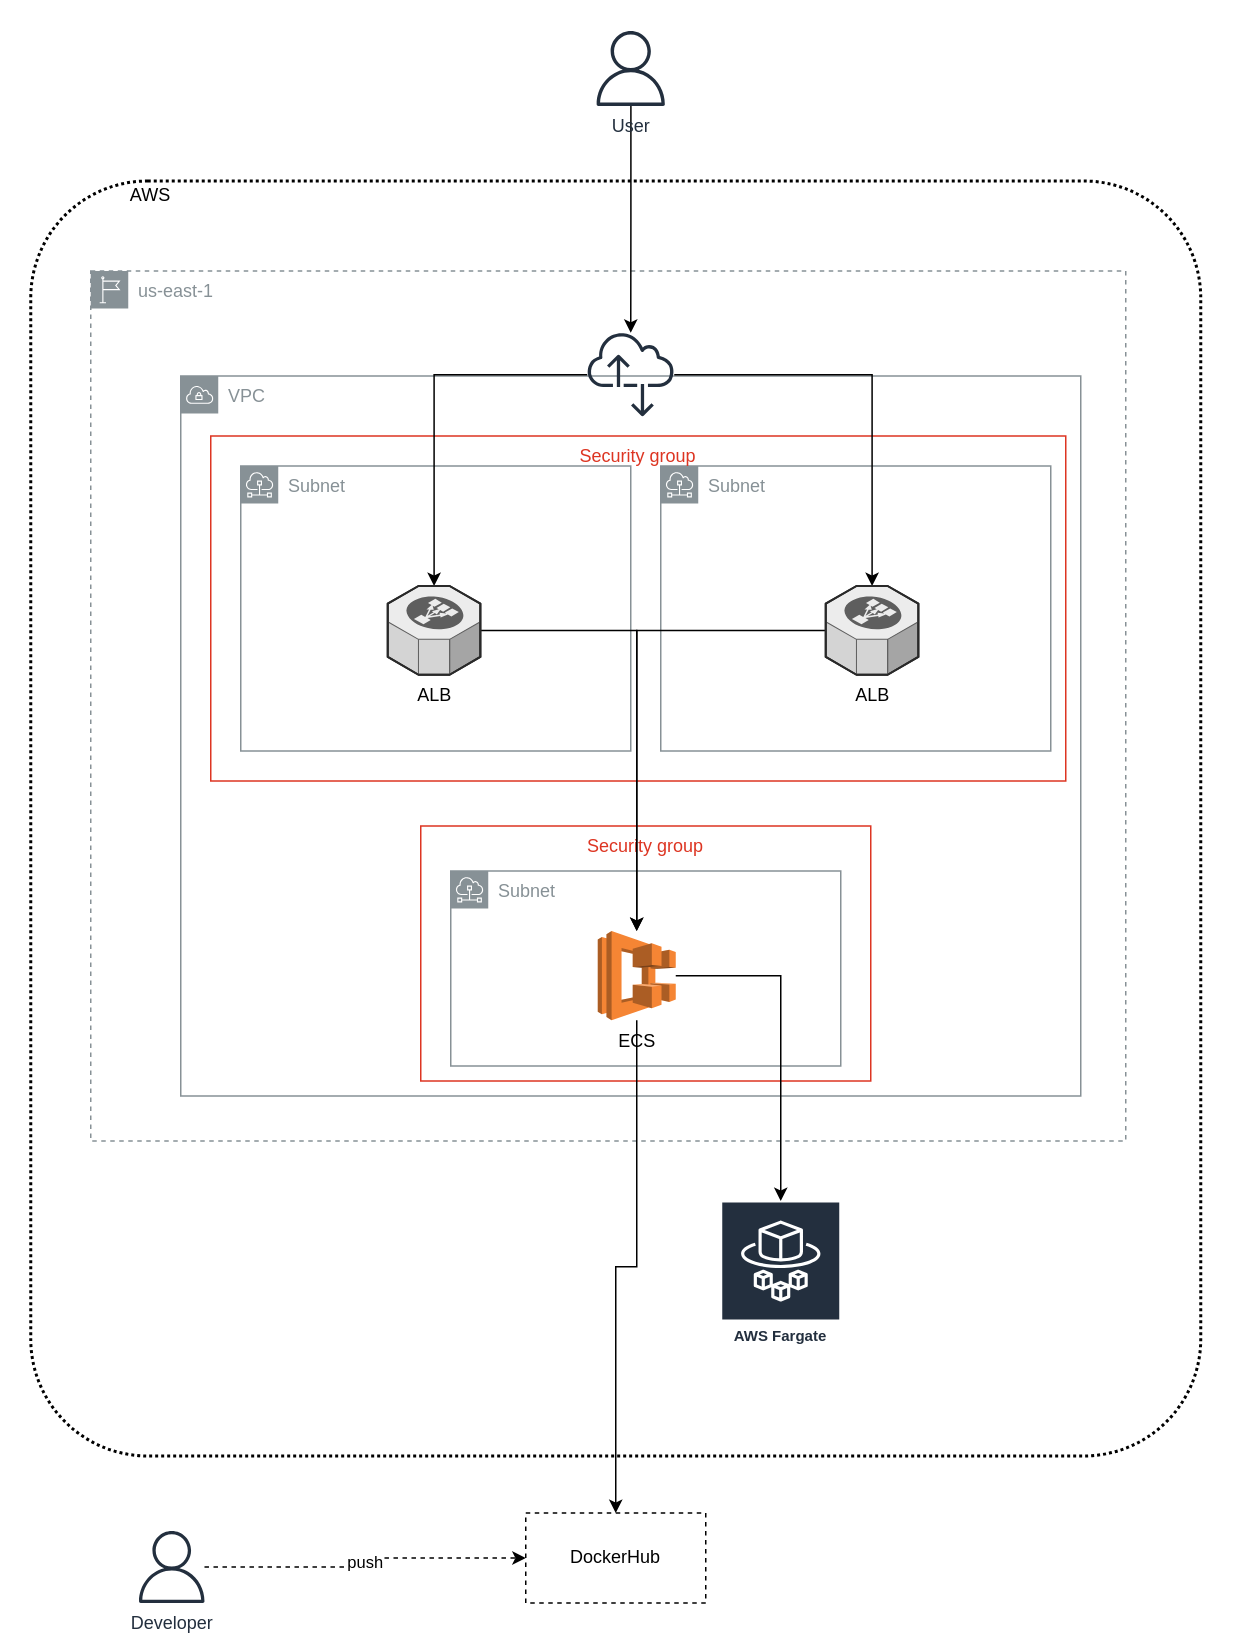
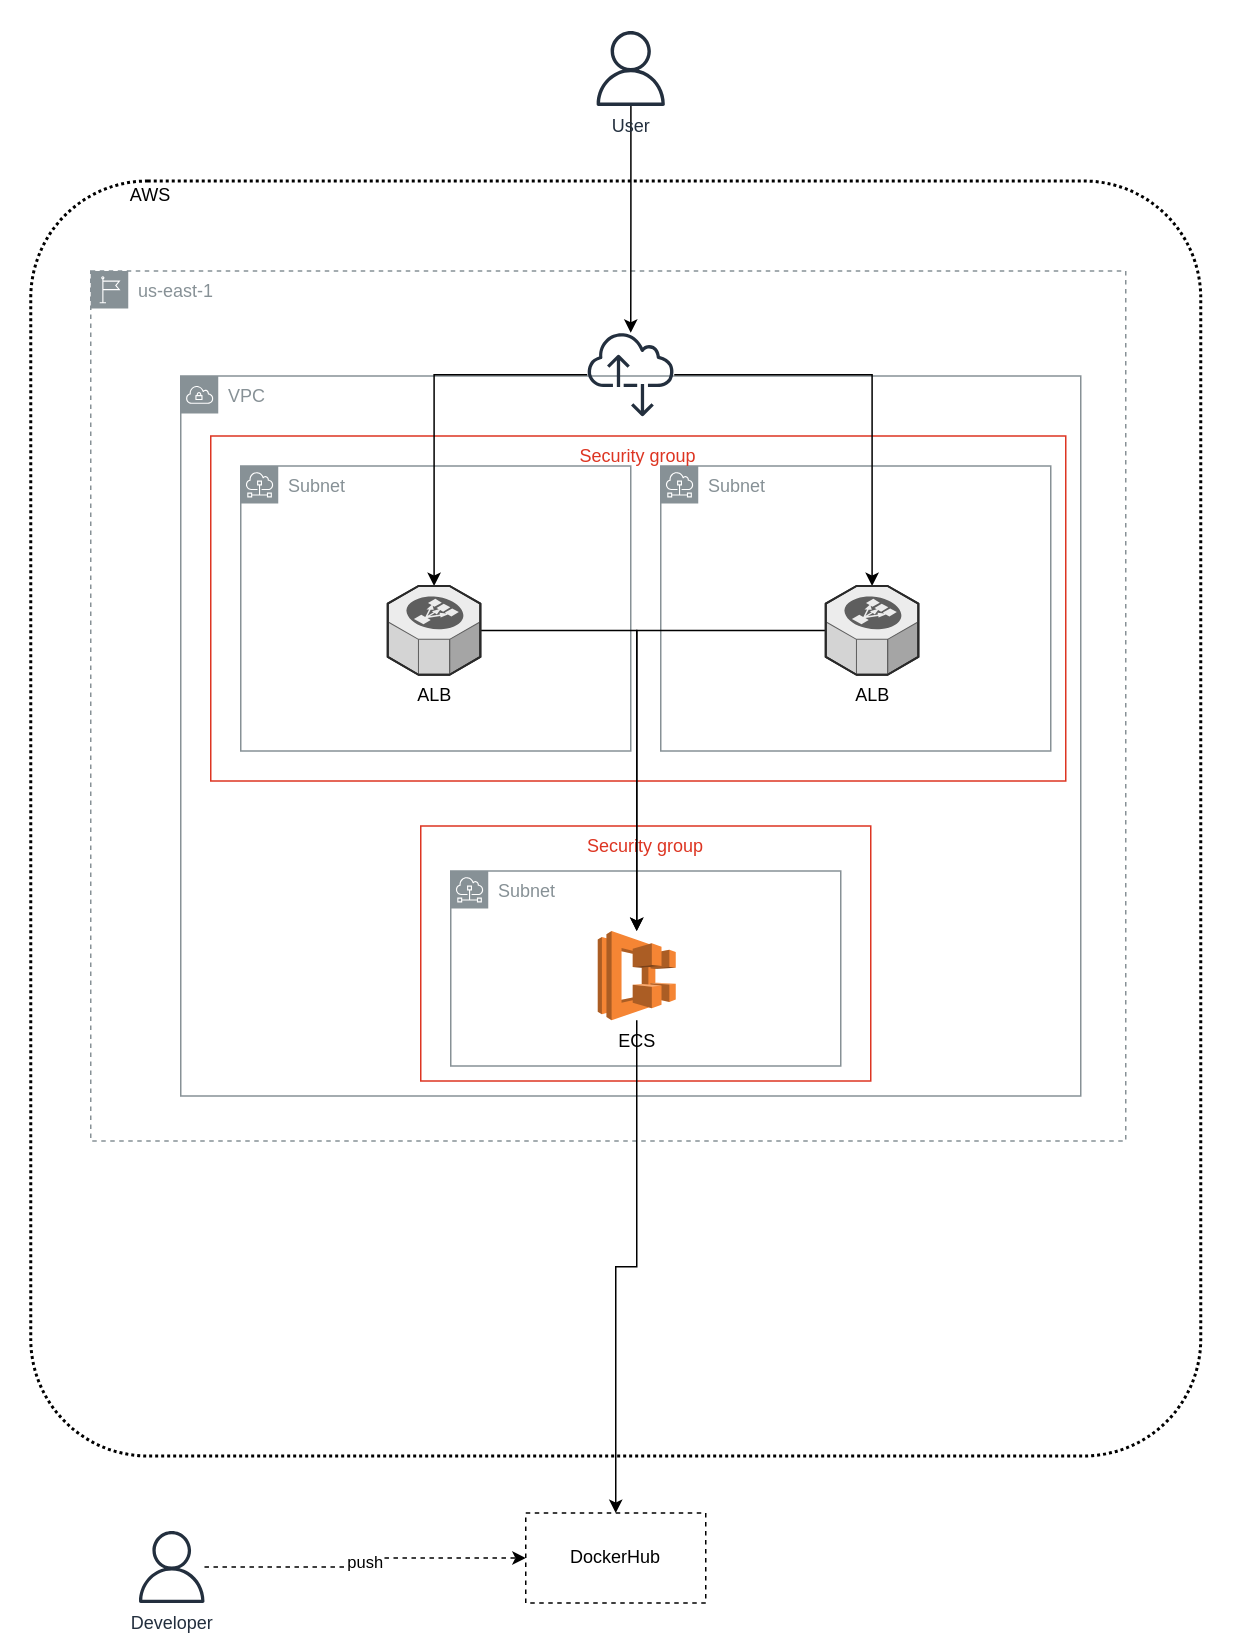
edge "ECS" -> "AWS Fargate": removed
node "AWS Fargate": removed
